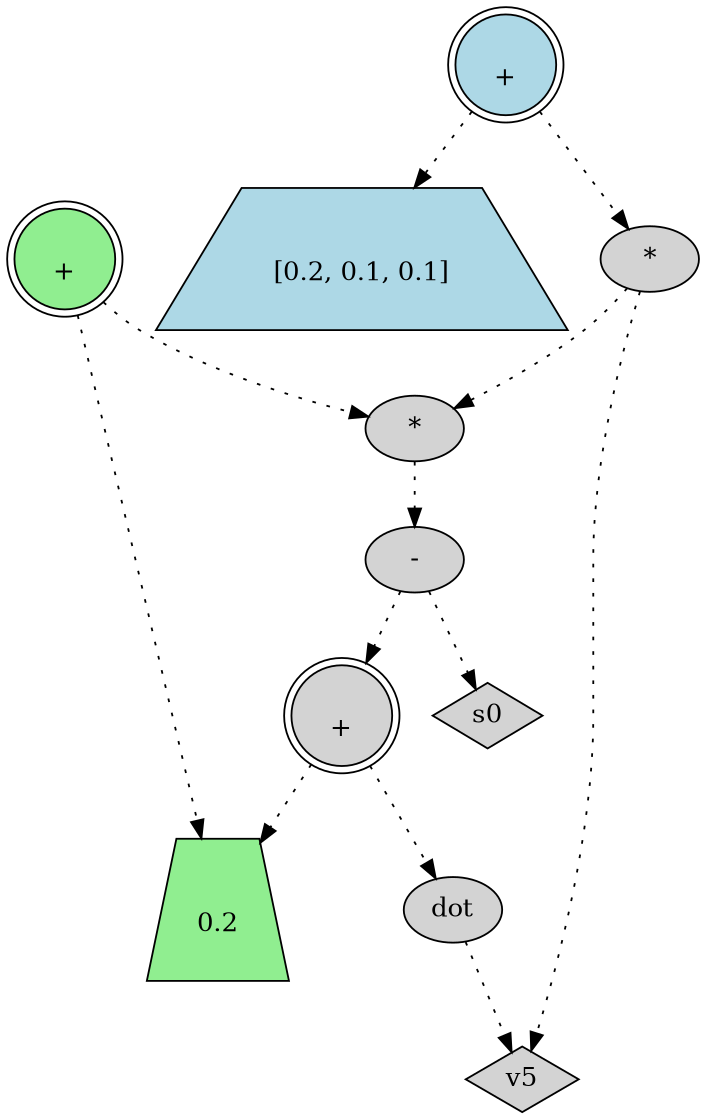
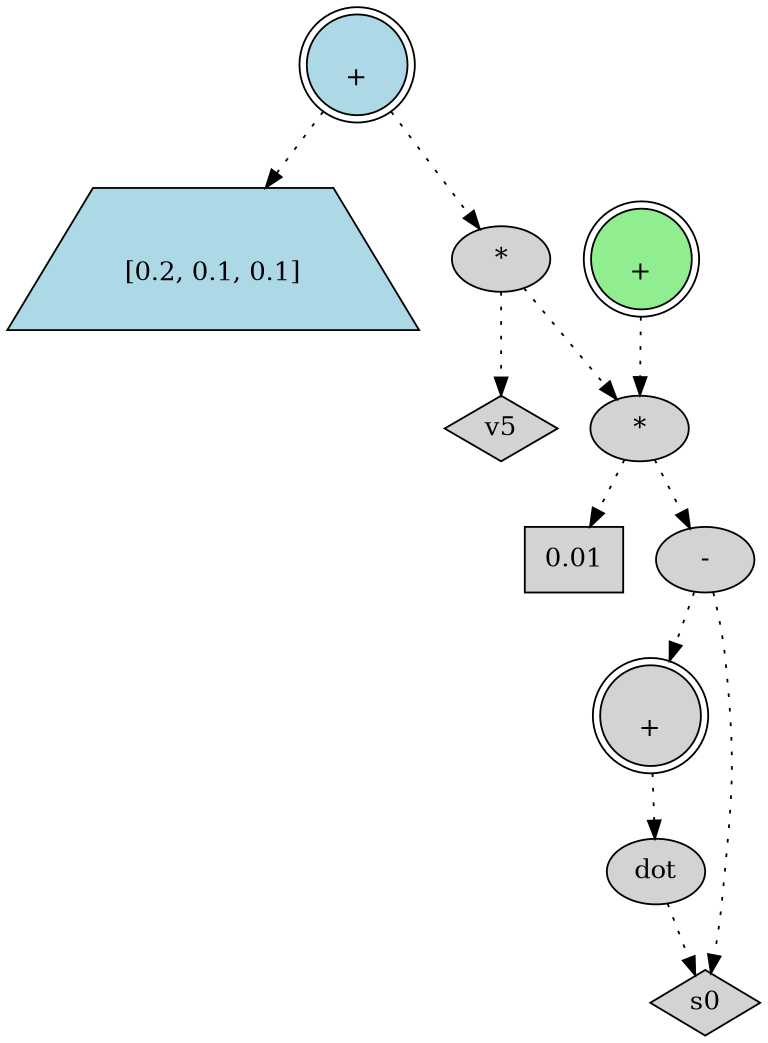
node "0.01": added
node "0.2": removed
edge "dot" -> "v5": now "dot" -> "s0"
